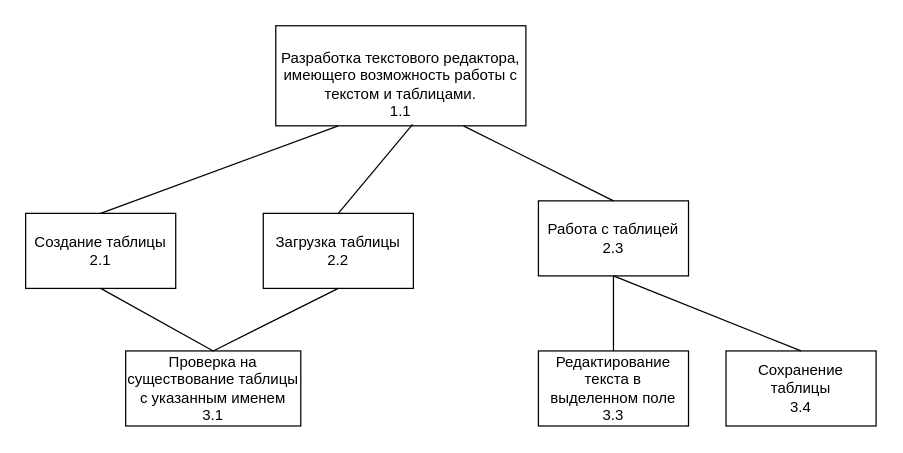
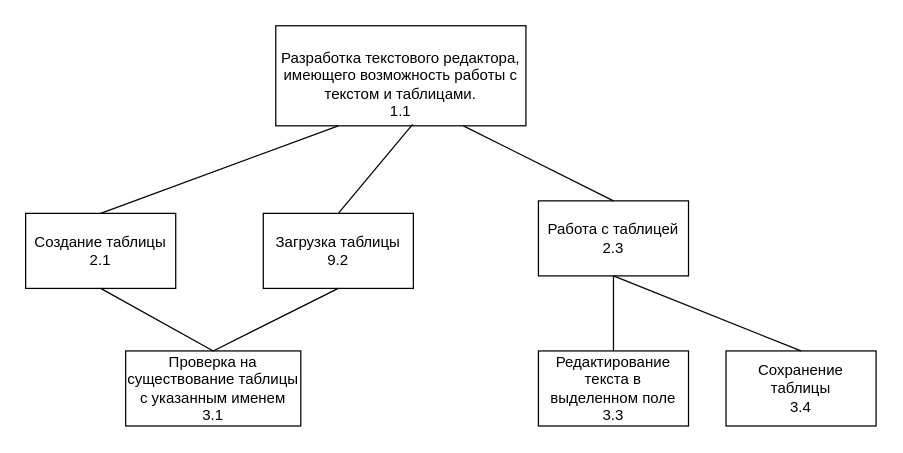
node "Загрузка таблицы 2.2": label "Загрузка таблицы 2.2" -> "Загрузка таблицы 9.2"
